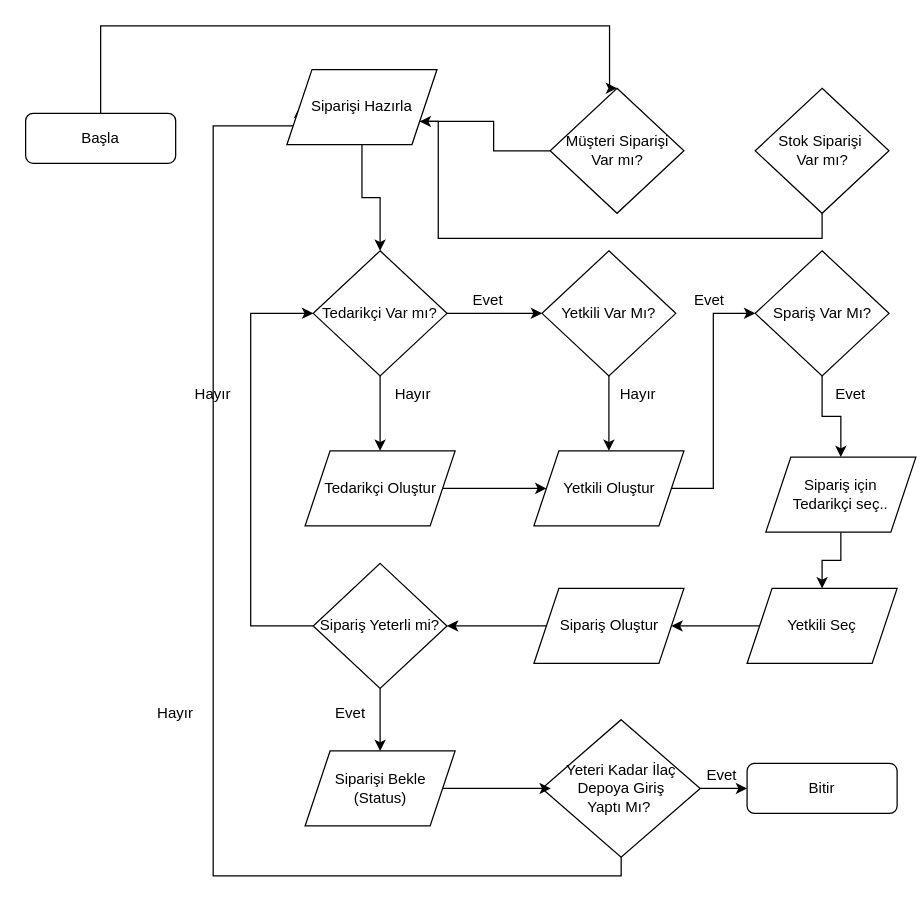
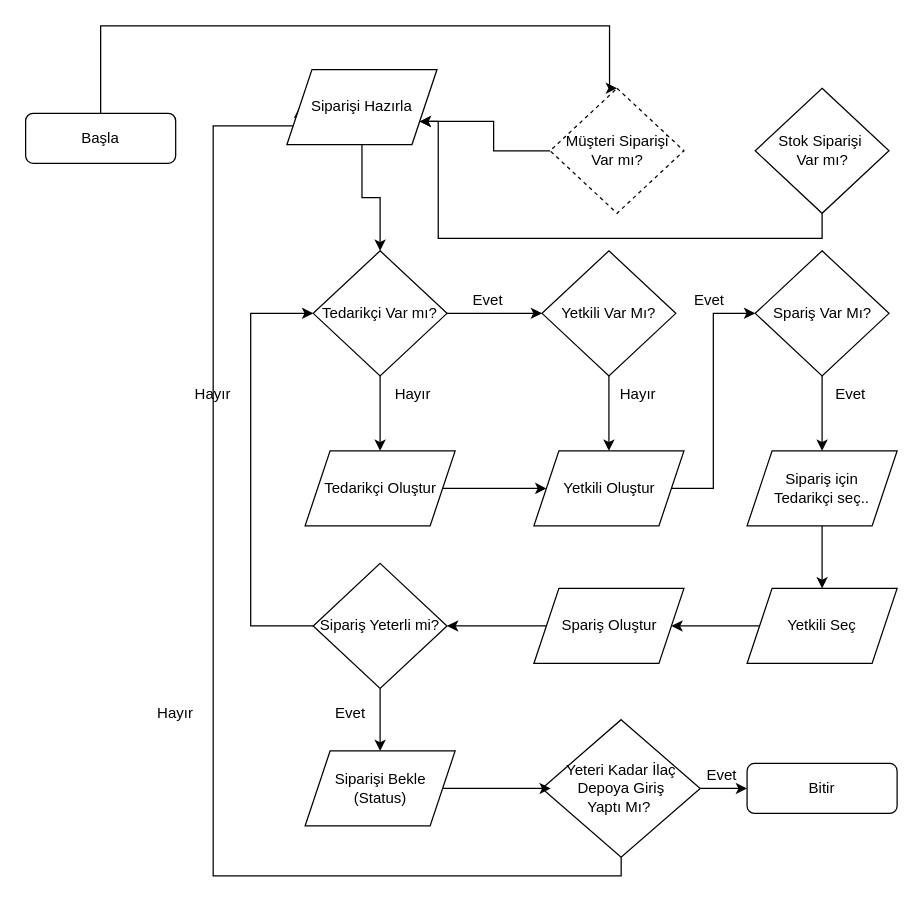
edge "Siparişi Hazırla" -- "Müşteri Siparişi Var mı?": arrowhead none -> classic
node "Müşteri Siparişi Var mı?": style solid -> dashed
node "Sipariş için Tedarikçi seç..": moved (841, 494) -> (822, 488)
node "Sipariş Oluştur": label "Sipariş Oluştur" -> "Spariş Oluştur"
